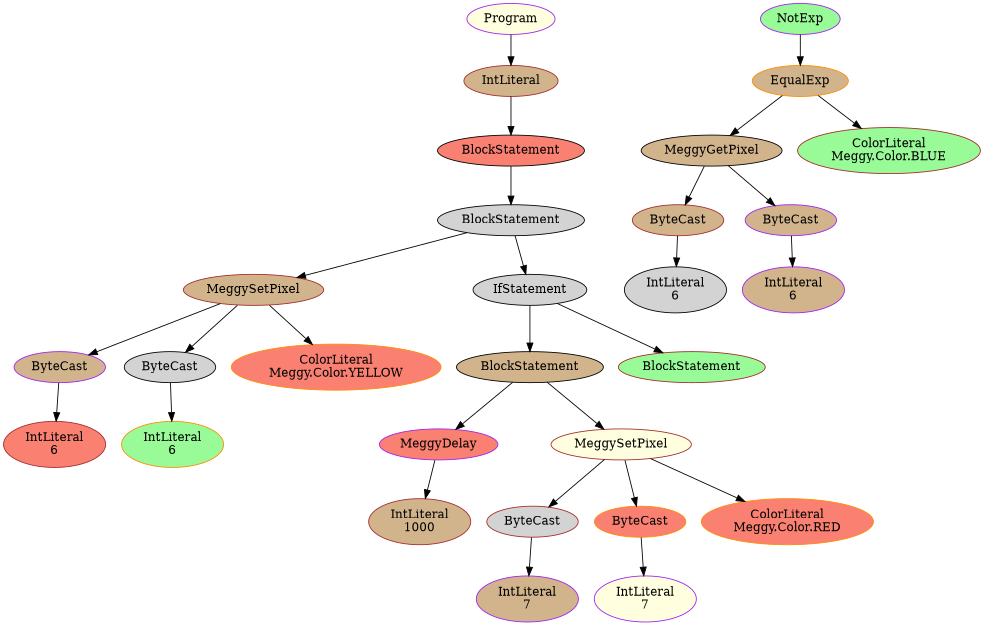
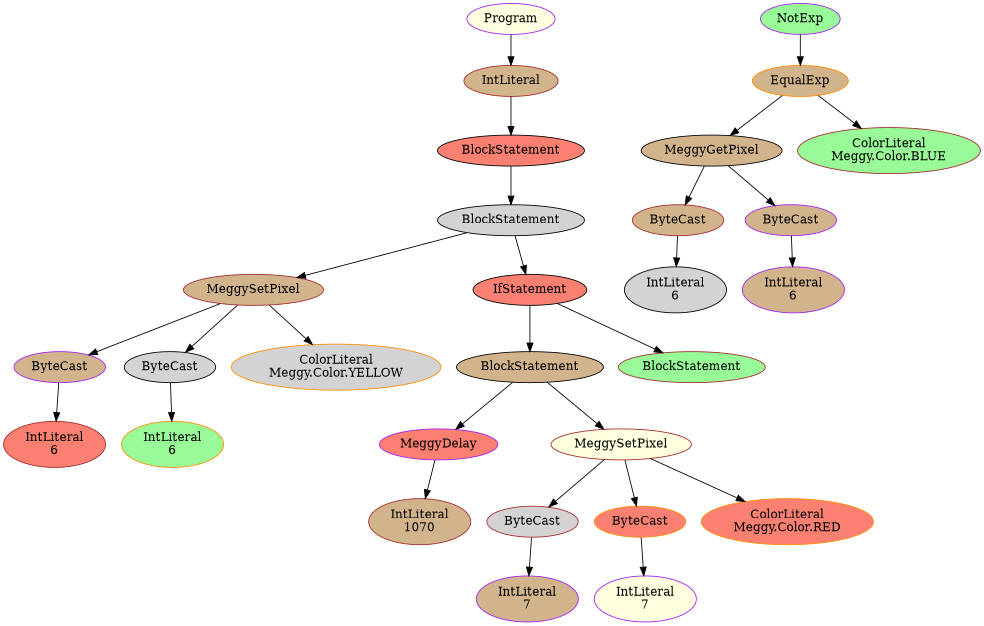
node "IfStatement": fillcolor lightgrey -> salmon
node "ColorLiteral Meggy.Color.YELLOW": fillcolor salmon -> lightgrey
node "IntLiteral 1000": label "IntLiteral 1000" -> "IntLiteral 1070"
